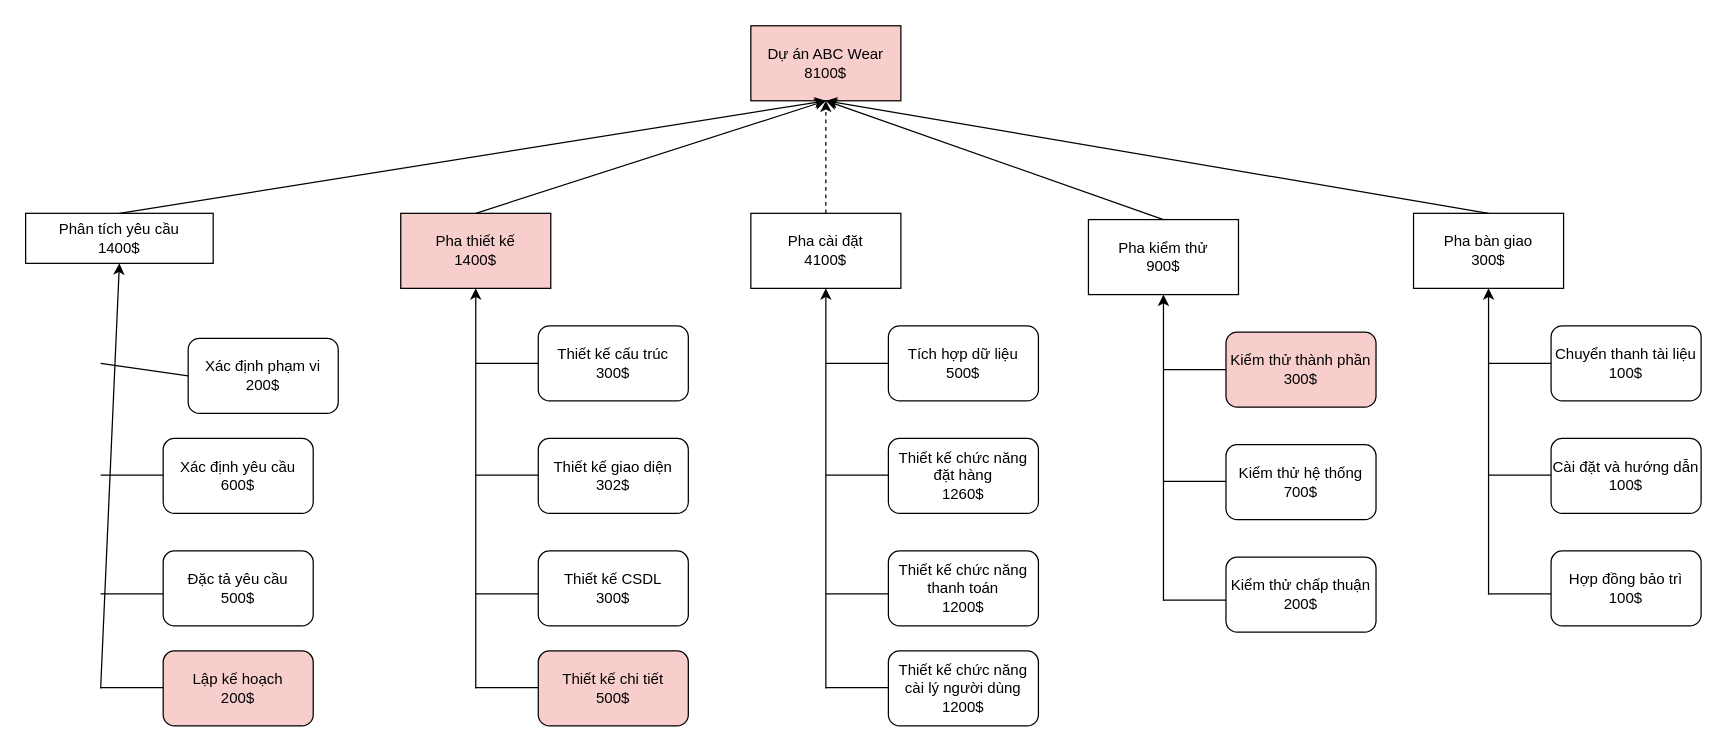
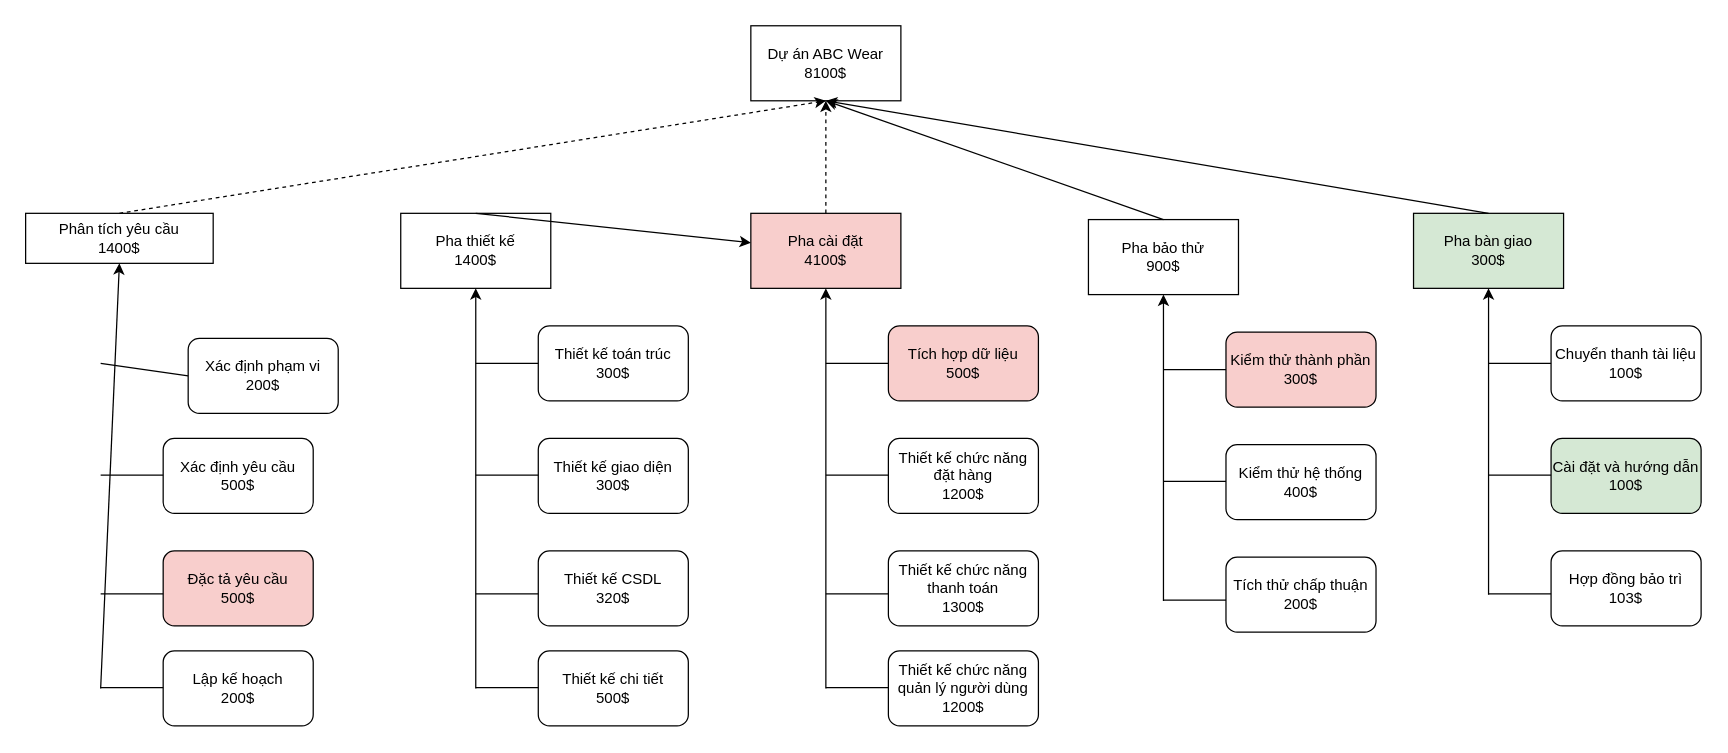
node "Dự án ABC Wear 8100$": fillcolor #f8cecc -> #ffffff
edge "Phân tích yêu cầu 1400$" -> "Dự án ABC Wear 8100$": style solid -> dashed
edge "Pha thiết kế 1400$" -> "Dự án ABC Wear 8100$": now "Pha thiết kế 1400$" -> "Pha cài đặt 4100$"
node "Pha thiết kế 1400$": fillcolor #f8cecc -> #ffffff
node "Pha cài đặt 4100$": fillcolor #ffffff -> #f8cecc
node "Pha bàn giao 300$": fillcolor #ffffff -> #d5e8d4
node "Pha kiểm thử 900$": label "Pha kiểm thử 900$" -> "Pha bảo thử 900$"
node "Thiết kế cấu trúc 300$": label "Thiết kế cấu trúc 300$" -> "Thiết kế toán trúc 300$"
node "Tích hợp dữ liệu 500$": fillcolor #ffffff -> #f8cecc
node "Xác định yêu cầu 600$": label "Xác định yêu cầu 600$" -> "Xác định yêu cầu 500$"
node "Thiết kế giao diện 302$": label "Thiết kế giao diện 302$" -> "Thiết kế giao diện 300$"
node "Thiết kế chức năng đặt hàng 1260$": label "Thiết kế chức năng đặt hàng 1260$" -> "Thiết kế chức năng đặt hàng 1200$"
node "Cài đặt và hướng dẫn 100$": fillcolor #ffffff -> #d5e8d4
node "Kiểm thử hệ thống 700$": label "Kiểm thử hệ thống 700$" -> "Kiểm thử hệ thống 400$"
node "Đặc tả yêu cầu 500$": fillcolor #ffffff -> #f8cecc
node "Thiết kế CSDL 300$": label "Thiết kế CSDL 300$" -> "Thiết kế CSDL 320$"
node "Thiết kế chức năng thanh toán 1200$": label "Thiết kế chức năng thanh toán 1200$" -> "Thiết kế chức năng thanh toán 1300$"
node "Hợp đồng bảo trì 100$": label "Hợp đồng bảo trì 100$" -> "Hợp đồng bảo trì 103$"
node "Kiểm thử chấp thuận 200$": label "Kiểm thử chấp thuận 200$" -> "Tích thử chấp thuận 200$"
node "Lập kế hoạch 200$": fillcolor #f8cecc -> #ffffff
node "Thiết kế chi tiết 500$": fillcolor #f8cecc -> #ffffff
node "Thiết kế chức năng cài lý người dùng 1200$": label "Thiết kế chức năng cài lý người dùng 1200$" -> "Thiết kế chức năng quản lý người dùng 1200$"
